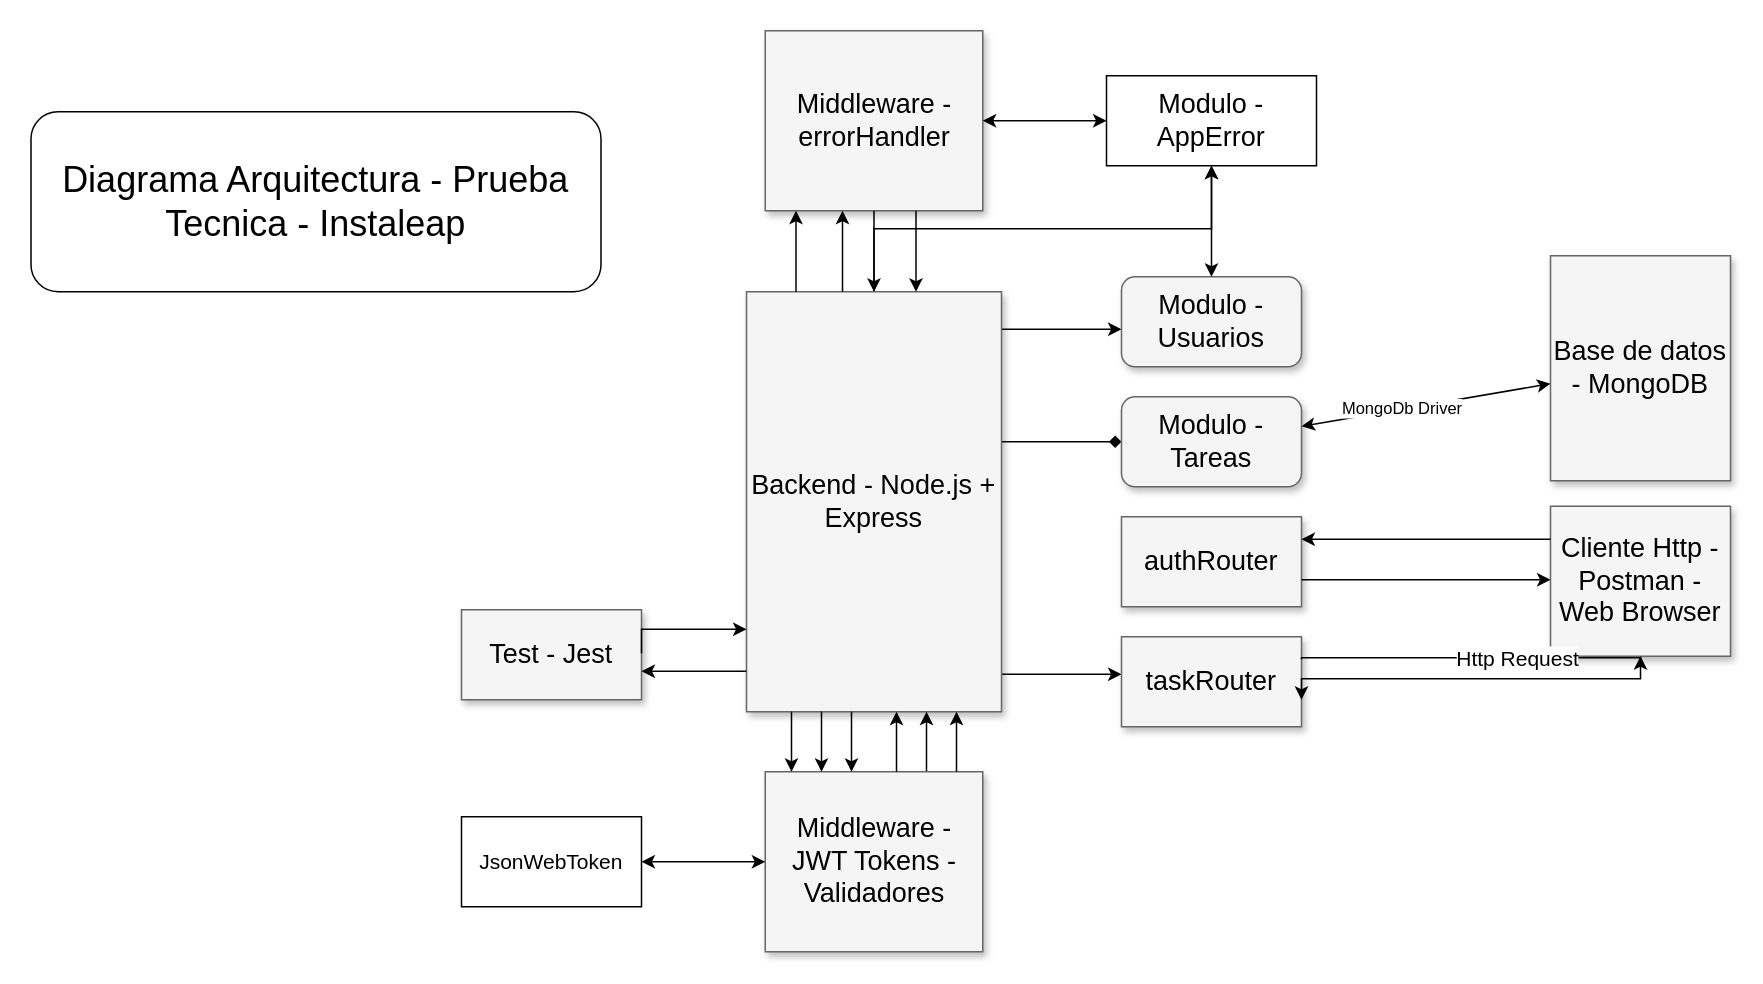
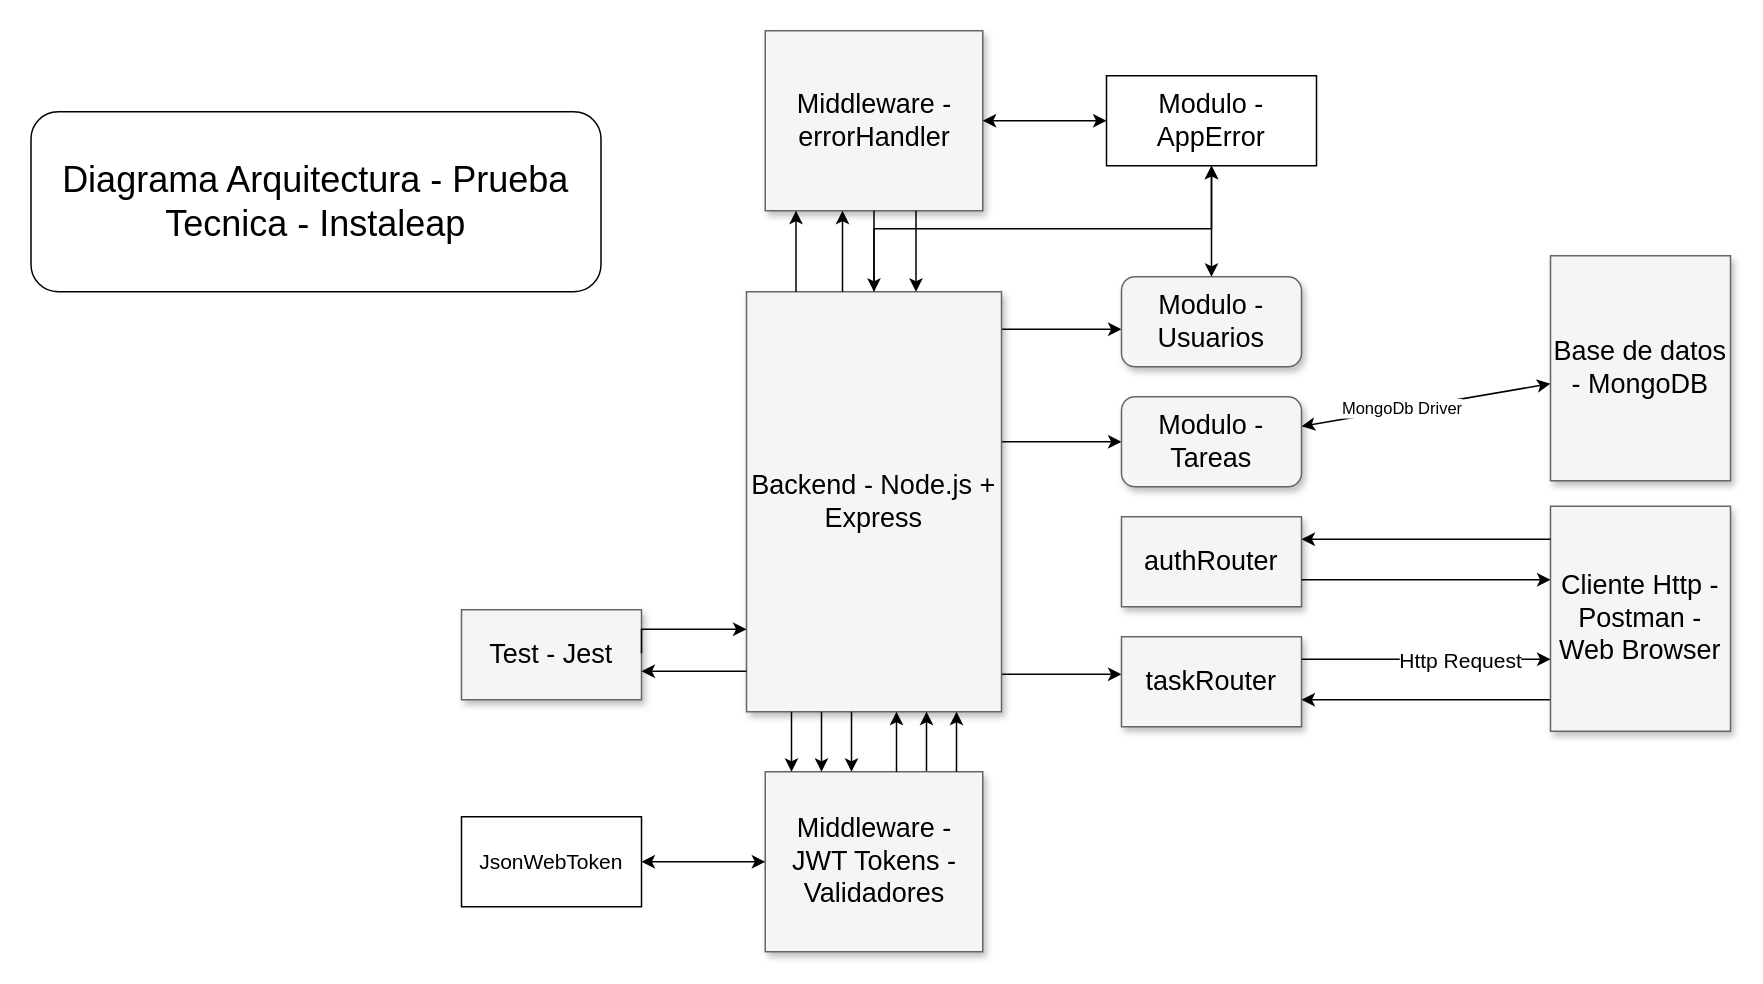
edge "Backend - Node.js + Express" -> "Modulo - Tareas": arrowhead diamond -> classic
node "Cliente Http - Postman - Web Browser": size 180x150 -> 180x225
